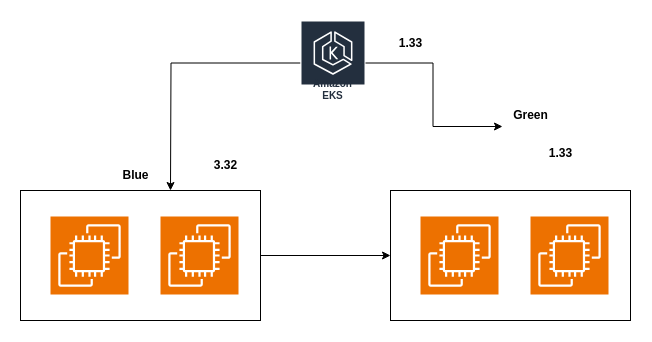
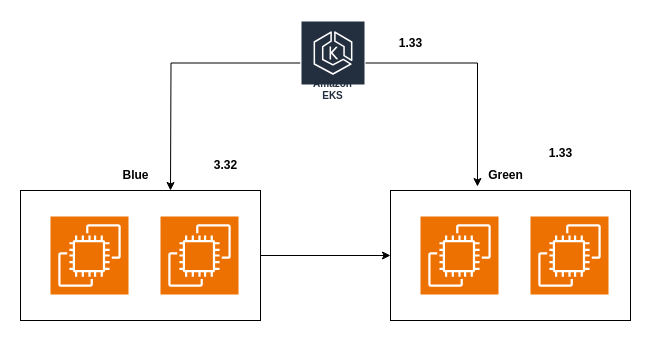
node "Green": moved (531, 116) -> (506, 176)
